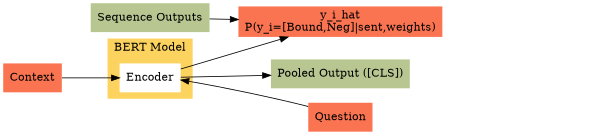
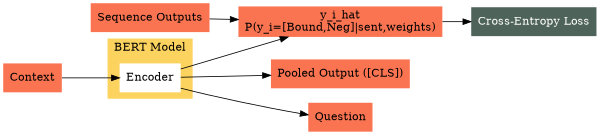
node "Sequence Outputs": fillcolor #b8c791 -> #fb7452
node "Cross-Entropy Loss": added
node "Pooled Output ([CLS])": fillcolor #b8c791 -> #fb7452
edge "Question" -> "Encoder": reversed
